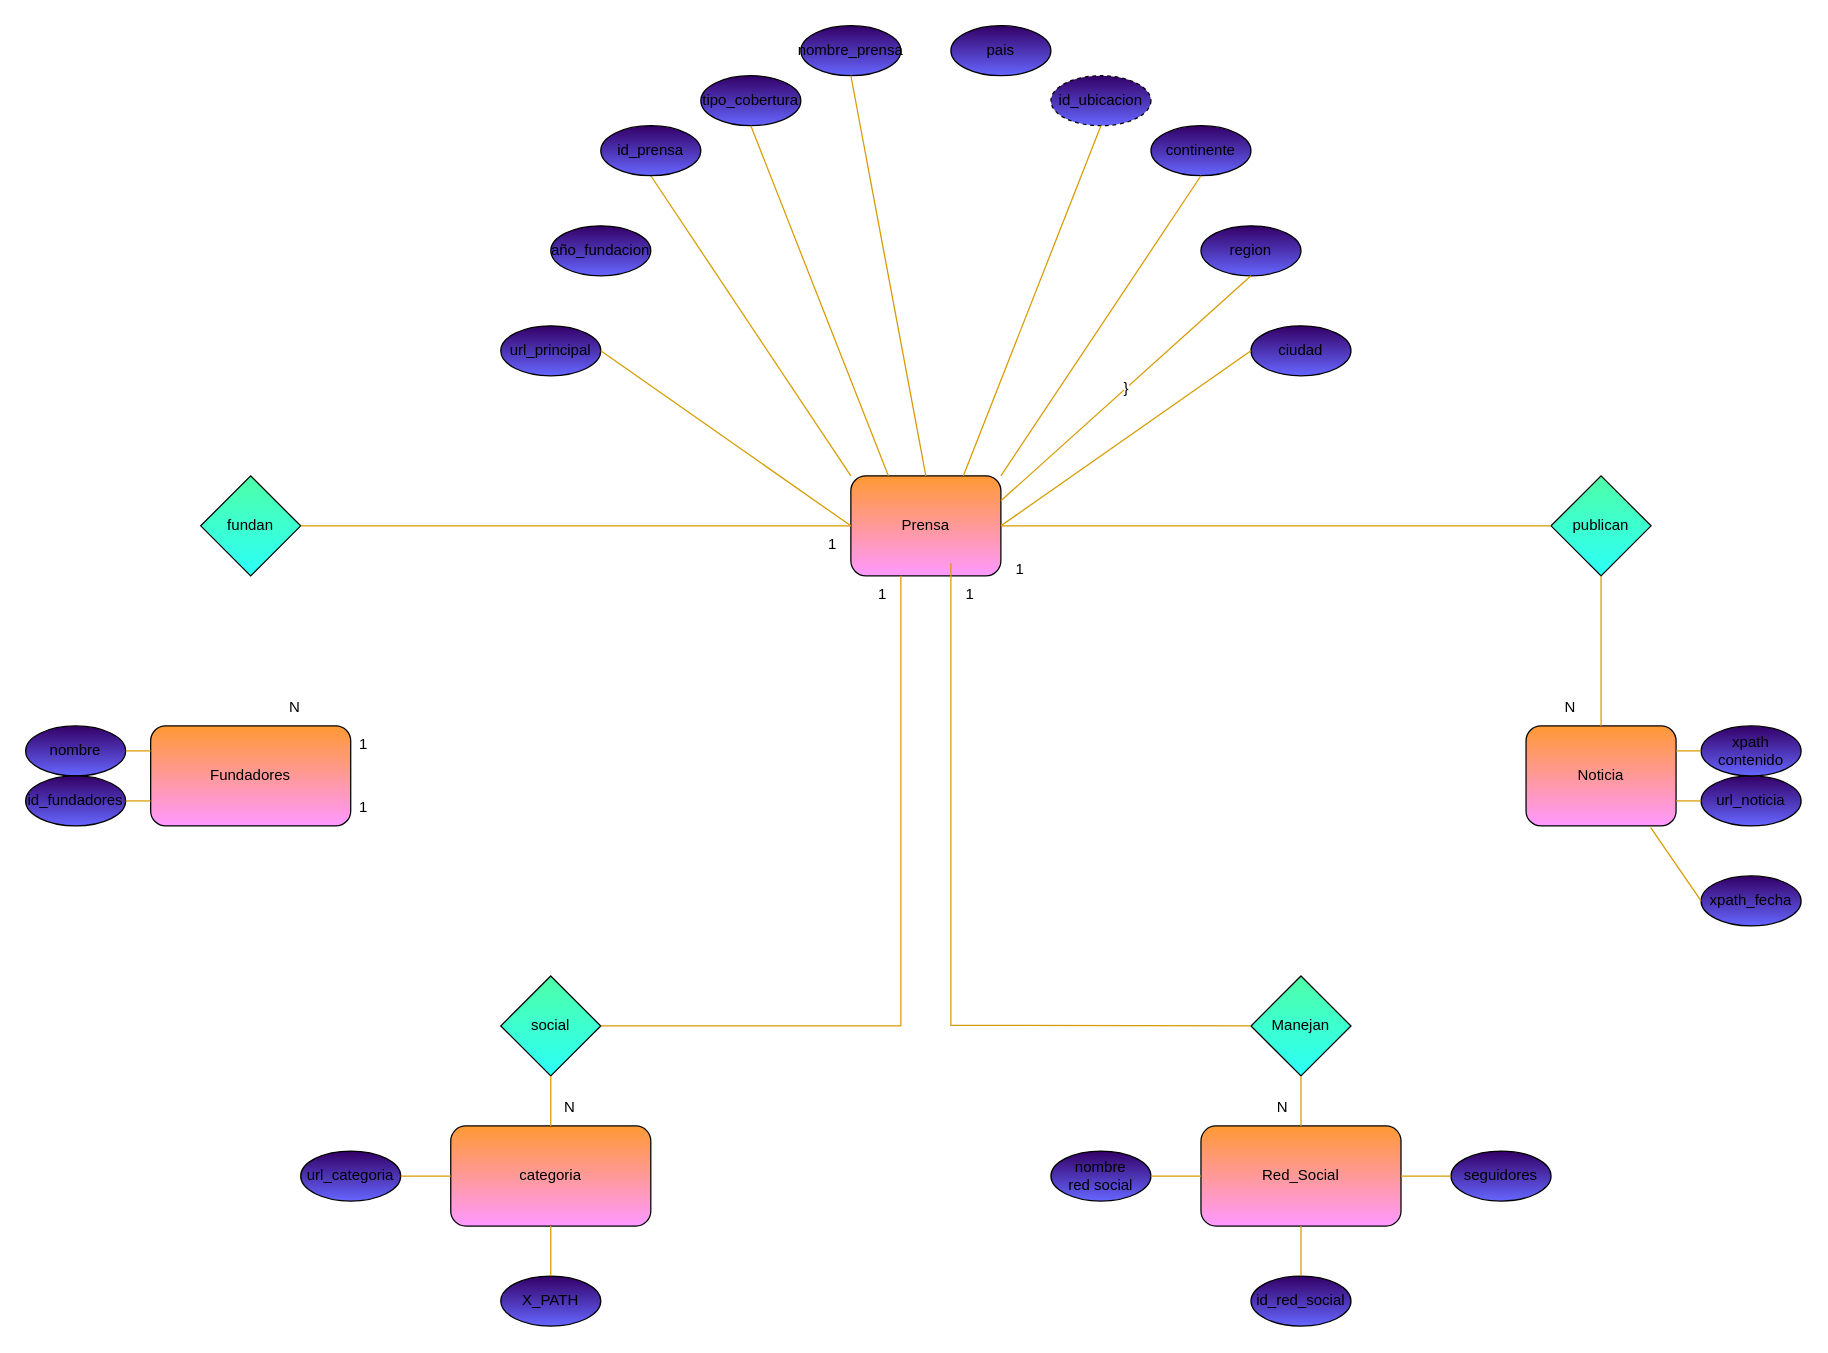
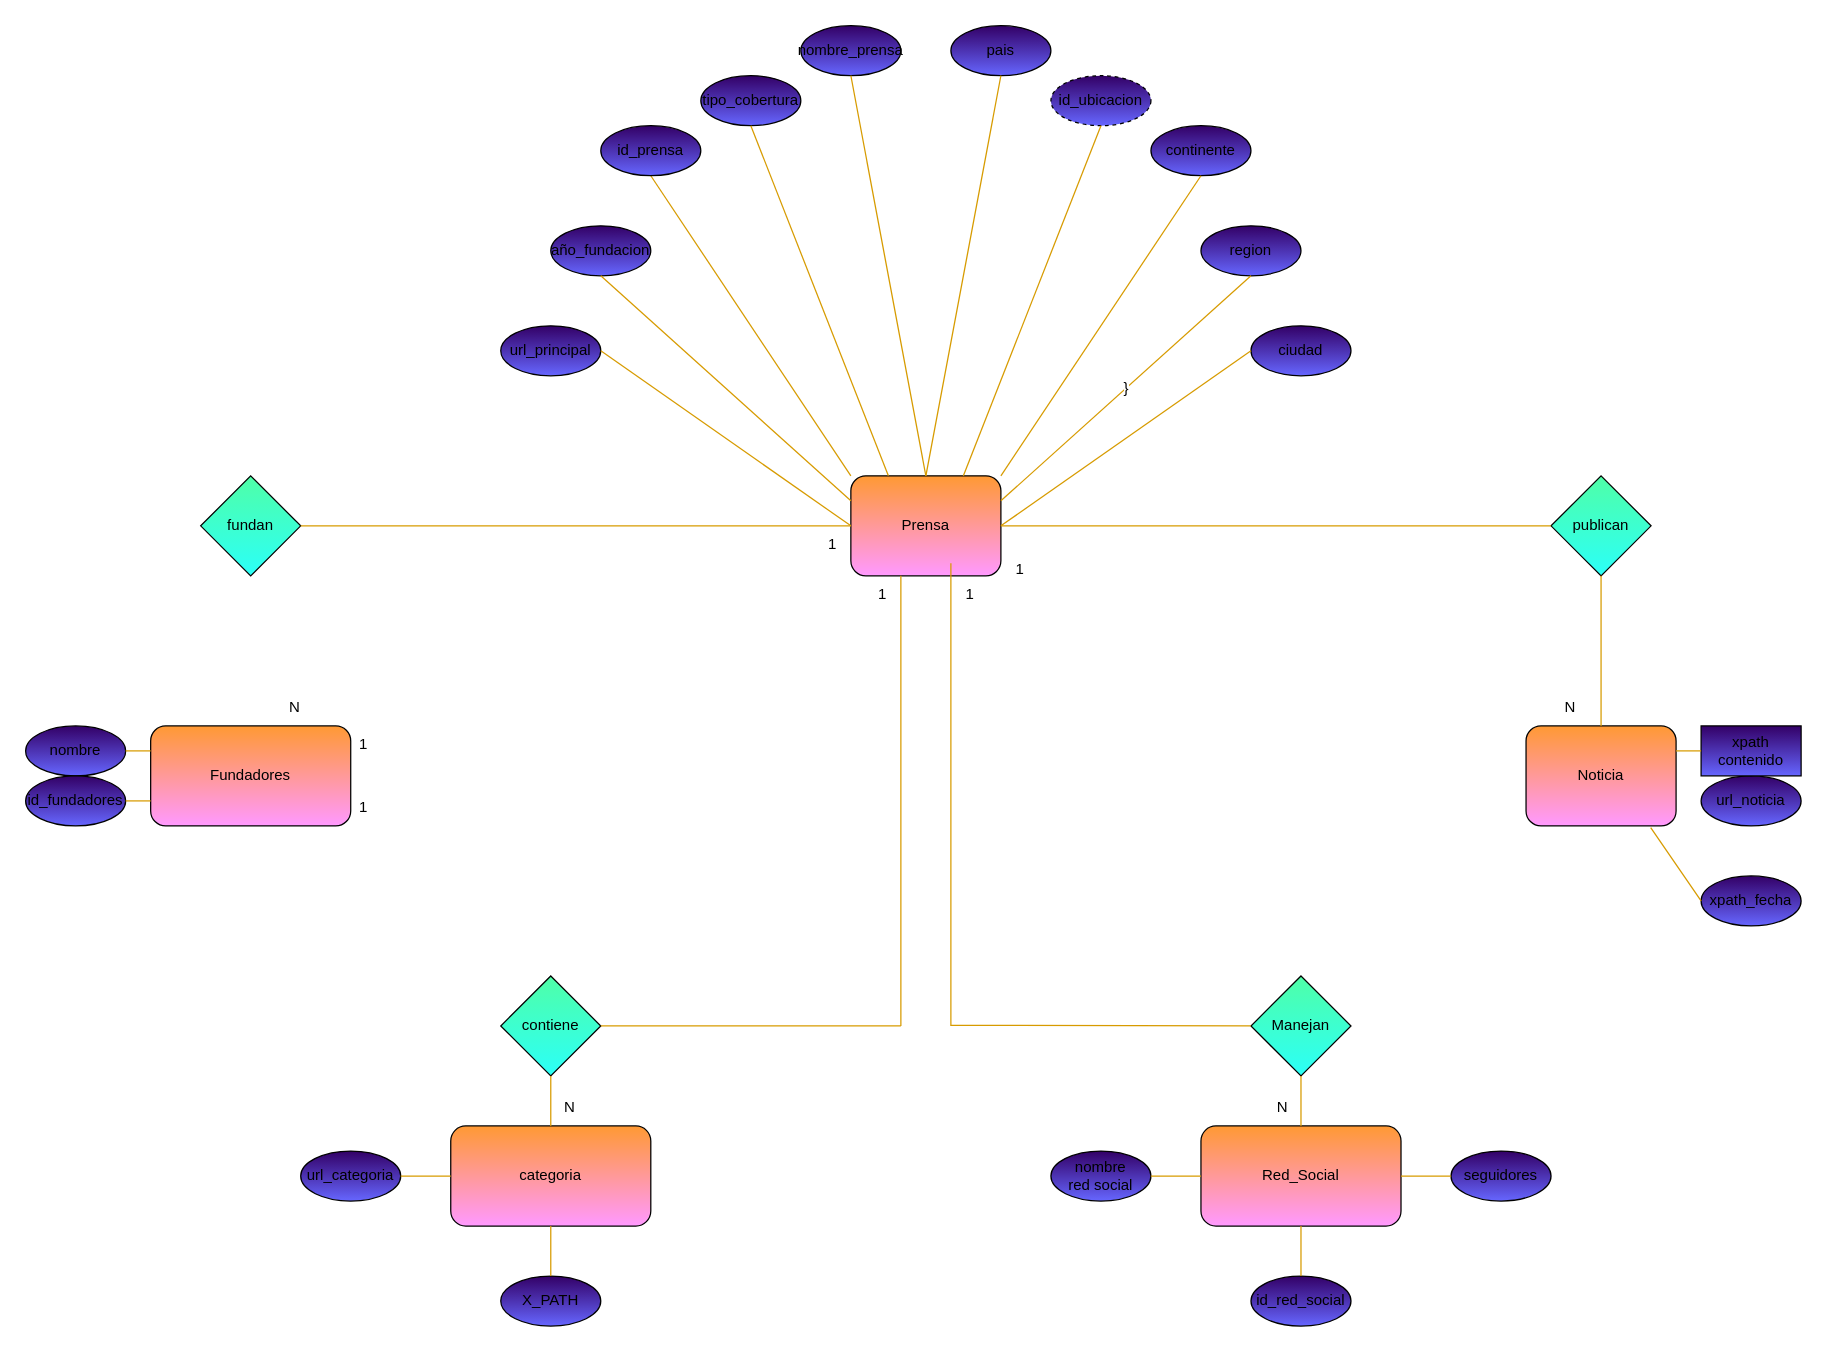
edge "pais" -- "Prensa": added
edge "año_fundacion" -- "Prensa": added
node "xpath contenido": shape ellipse -> rectangle
edge "Noticia" -- "url_noticia": removed
node "social": label "social" -> "contiene"
